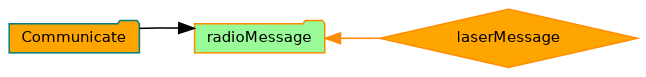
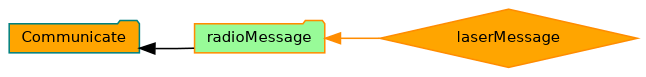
edge "Communicate" -> "radioMessage": reversed
